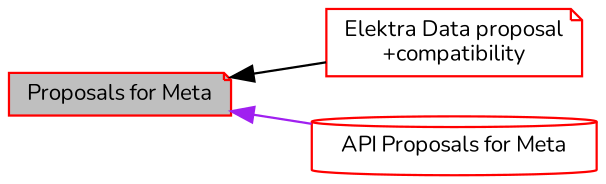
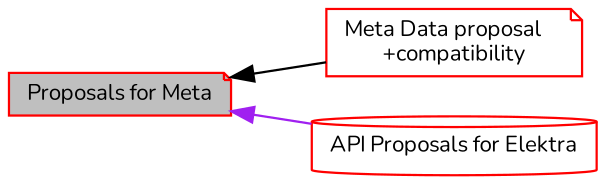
node "Elektra Data proposal +compatibility": label "Elektra Data proposal +compatibility" -> "Meta Data proposal +compatibility"
node "API Proposals for Meta": label "API Proposals for Meta" -> "API Proposals for Elektra"
